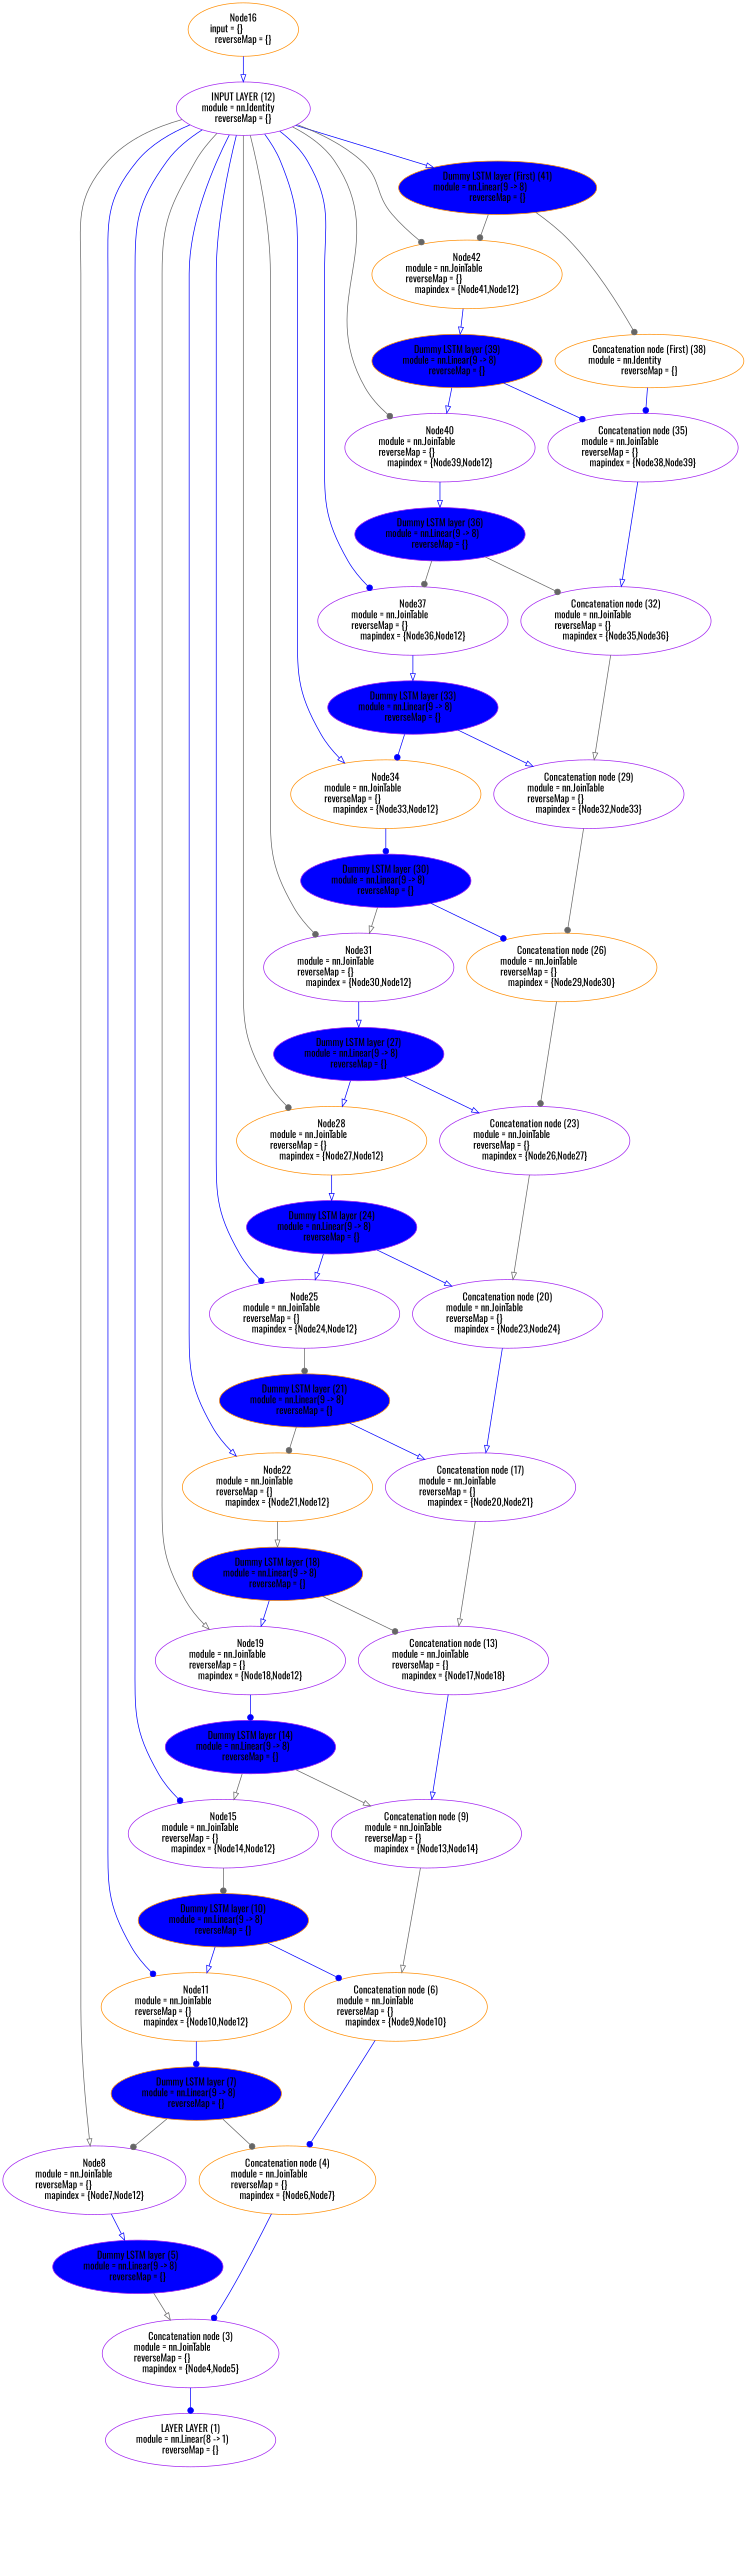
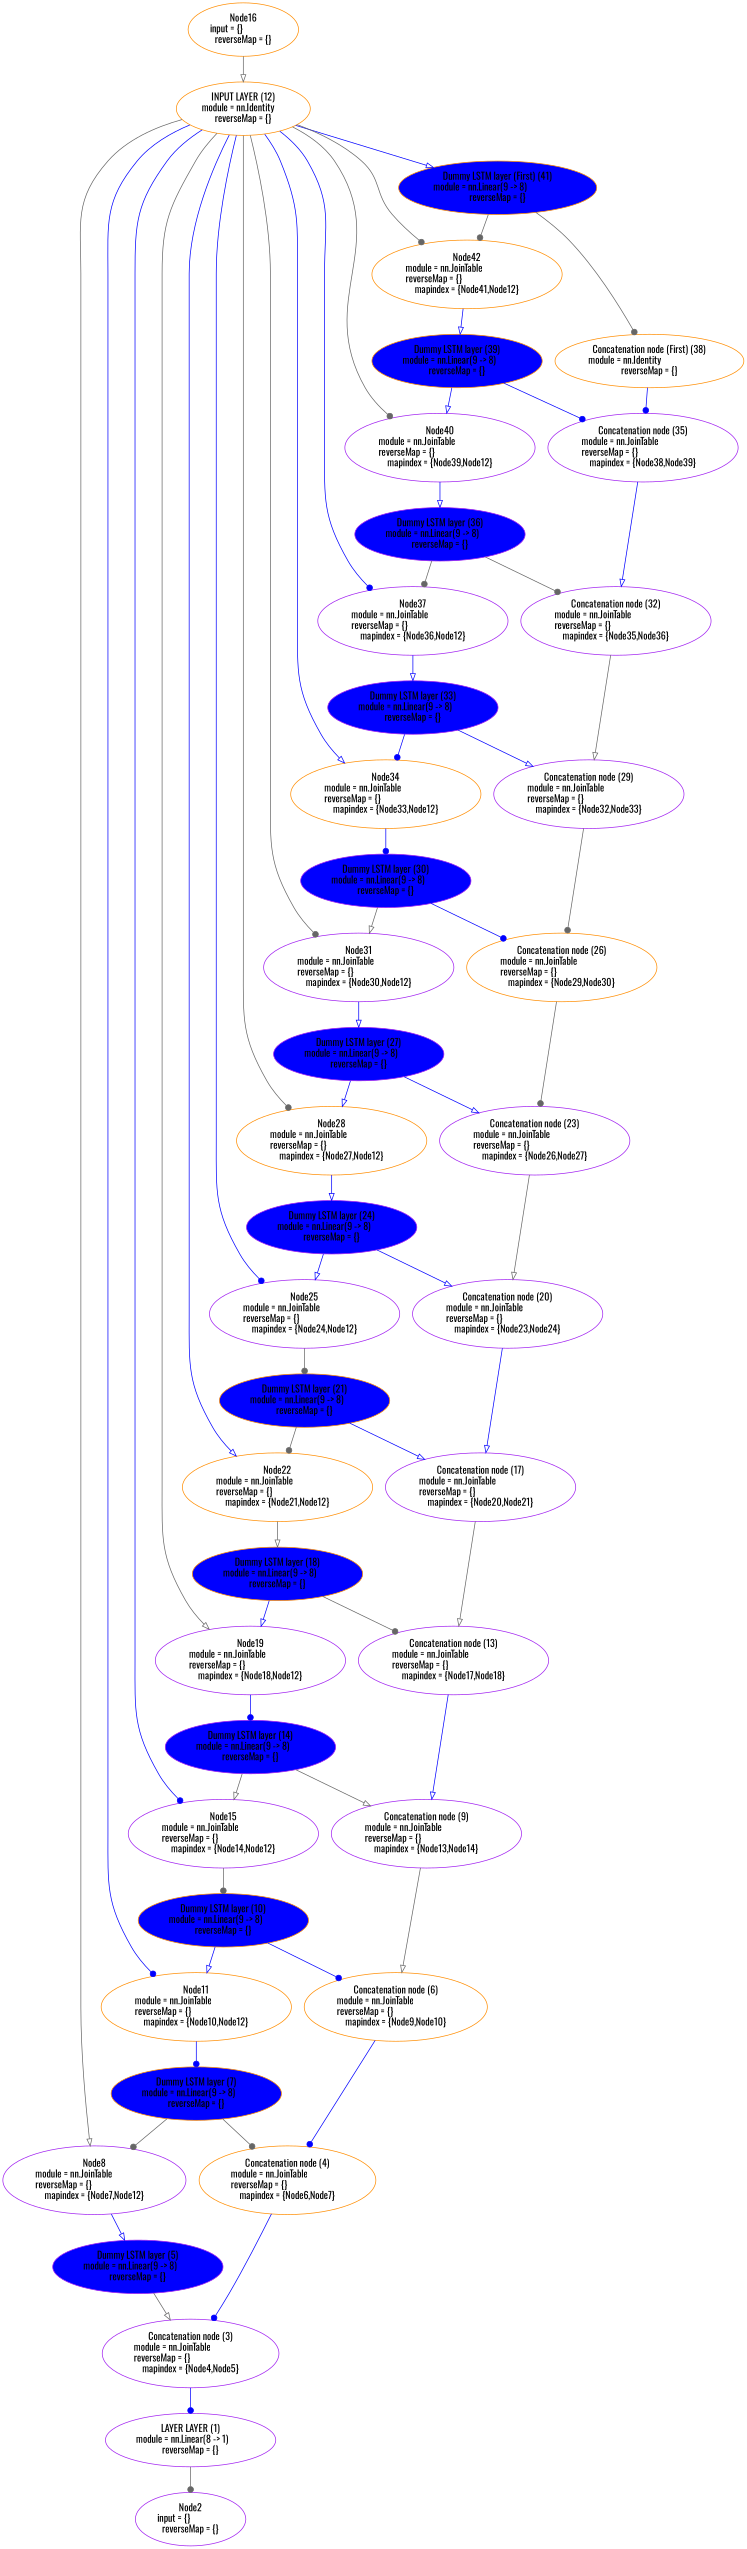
edge "Node16 input = {} reverseMap = {}" -> "INPUT LAYER (12) module = nn.Identity reverseMap = {}": color blue -> gray40
node "INPUT LAYER (12) module = nn.Identity reverseMap = {}": color purple -> darkorange
node "Node2 input = {} reverseMap = {}": added
